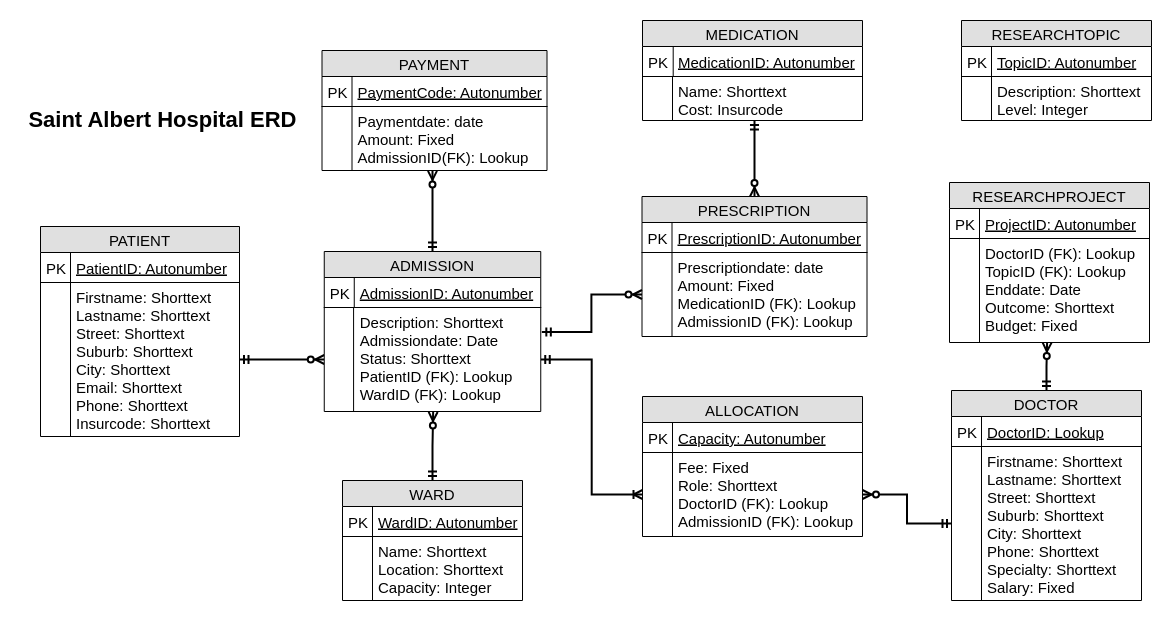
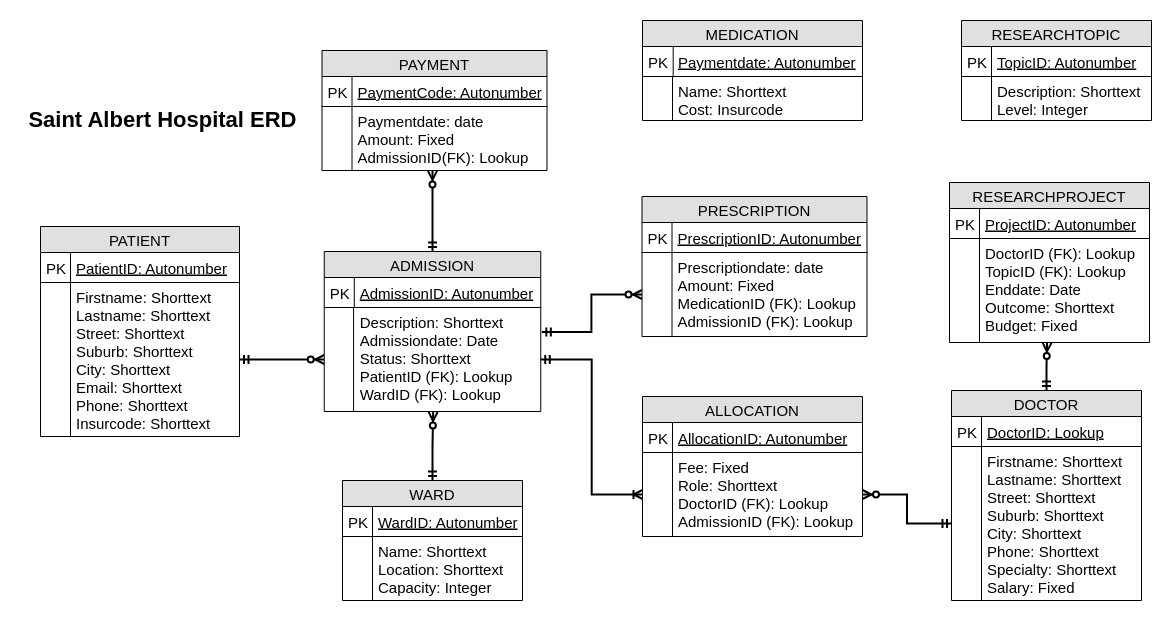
node "MedicationID: Autonumber": label "MedicationID: Autonumber" -> "Paymentdate: Autonumber"
edge "Name: Shorttext Cost: Insurcode" -- "PRESCRIPTION": removed
node "Capacity: Autonumber": label "Capacity: Autonumber" -> "AllocationID: Autonumber"
